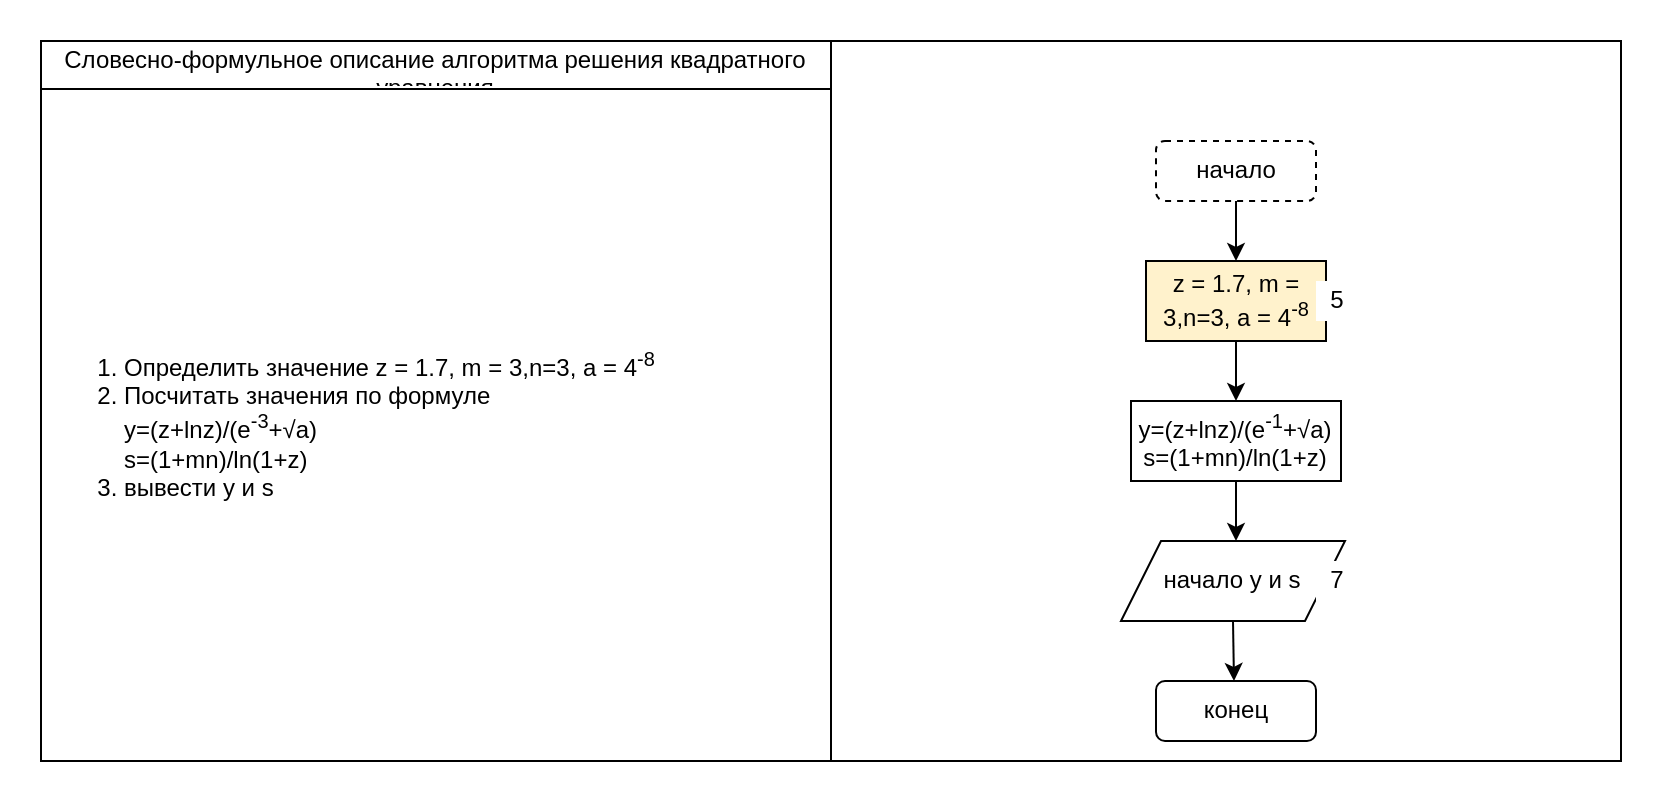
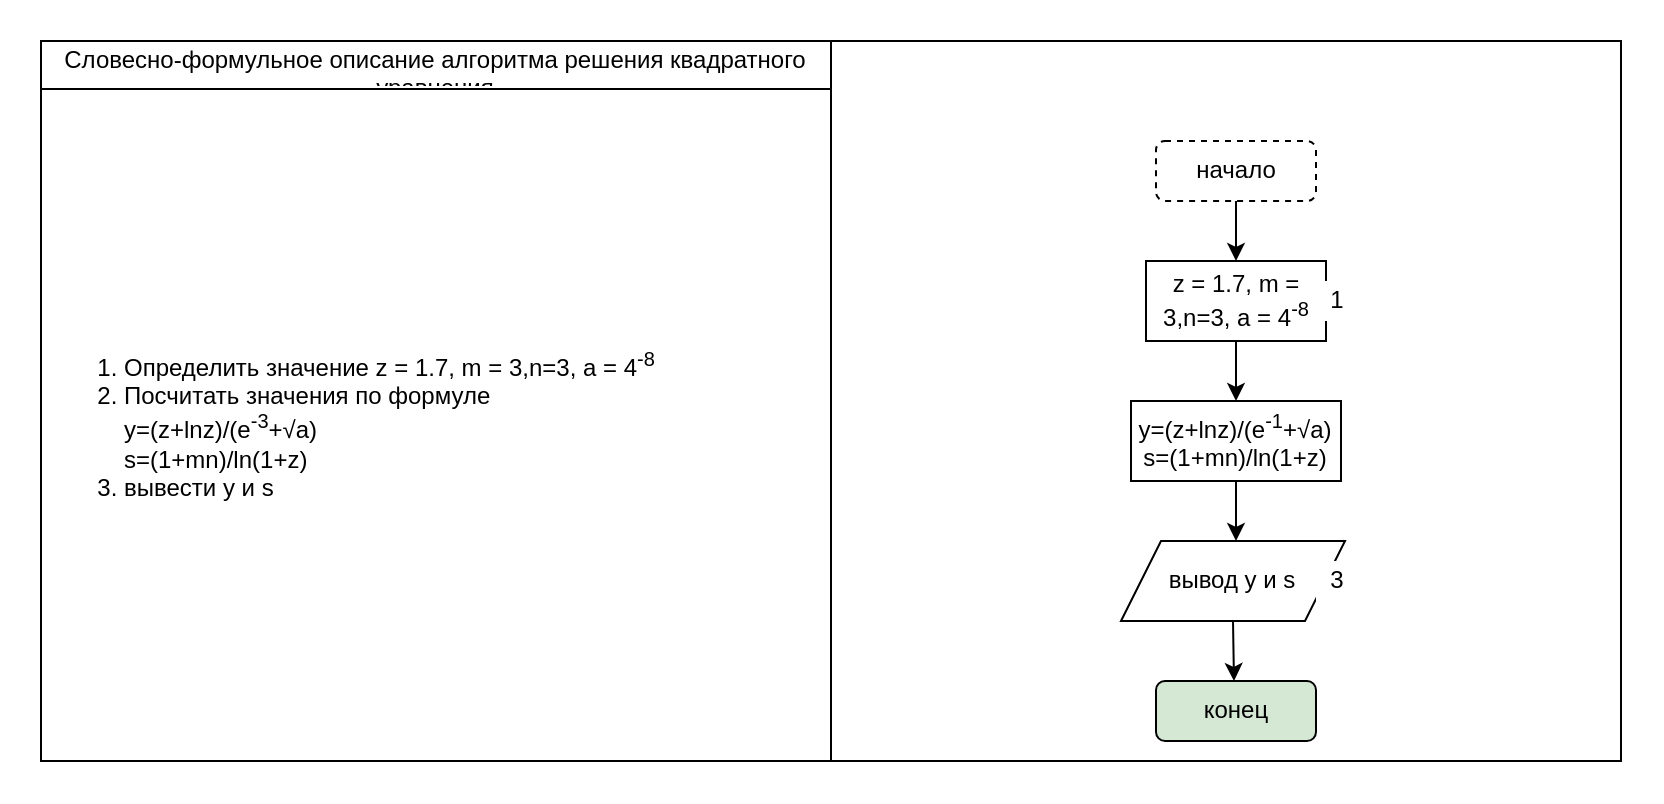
node "z = 1.7, m = 3,n=3, a = 4-8": fillcolor #fff2cc -> #ffffff
node "5": label "5" -> "1"
node "начало y и s": label "начало y и s" -> "вывод y и s"
node "7": label "7" -> "3"
node "конец": fillcolor #ffffff -> #d5e8d4
